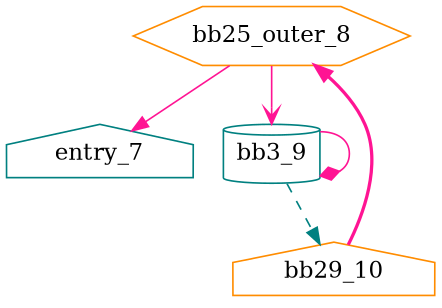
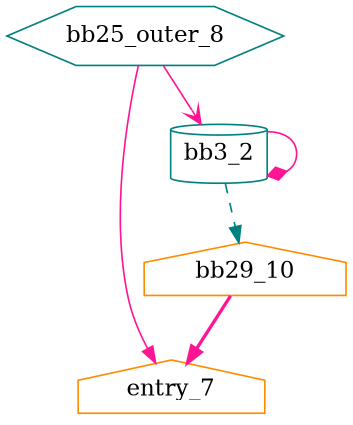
node "bb25_outer_8": color darkorange -> teal
node "entry_7": color teal -> darkorange
node "bb3_9": label "bb3_9" -> "bb3_2"
edge "bb29_10" -> "bb25_outer_8": now "bb29_10" -> "entry_7"
